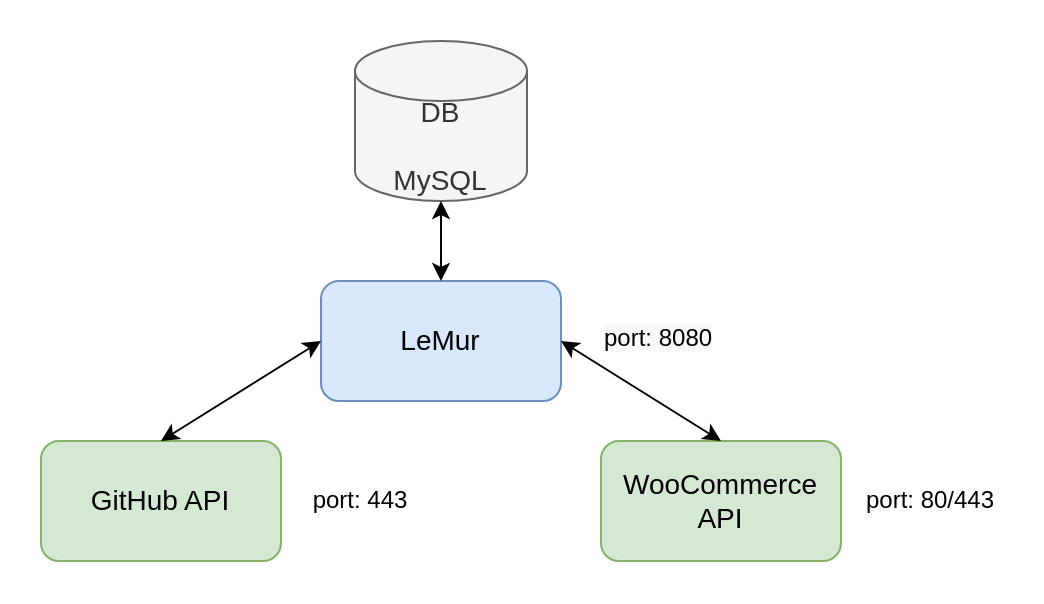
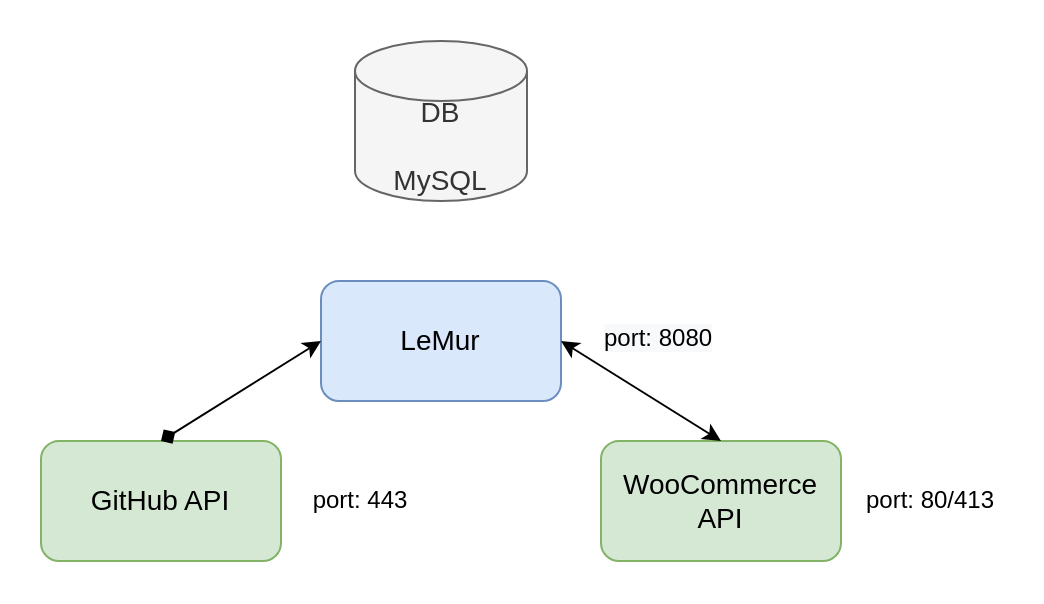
edge "DB MySQL" -- "LeMur": removed
edge "LeMur" -- "GitHub API": arrowhead classic -> diamond
node "port: 80/443": label "port: 80/443" -> "port: 80/413"
